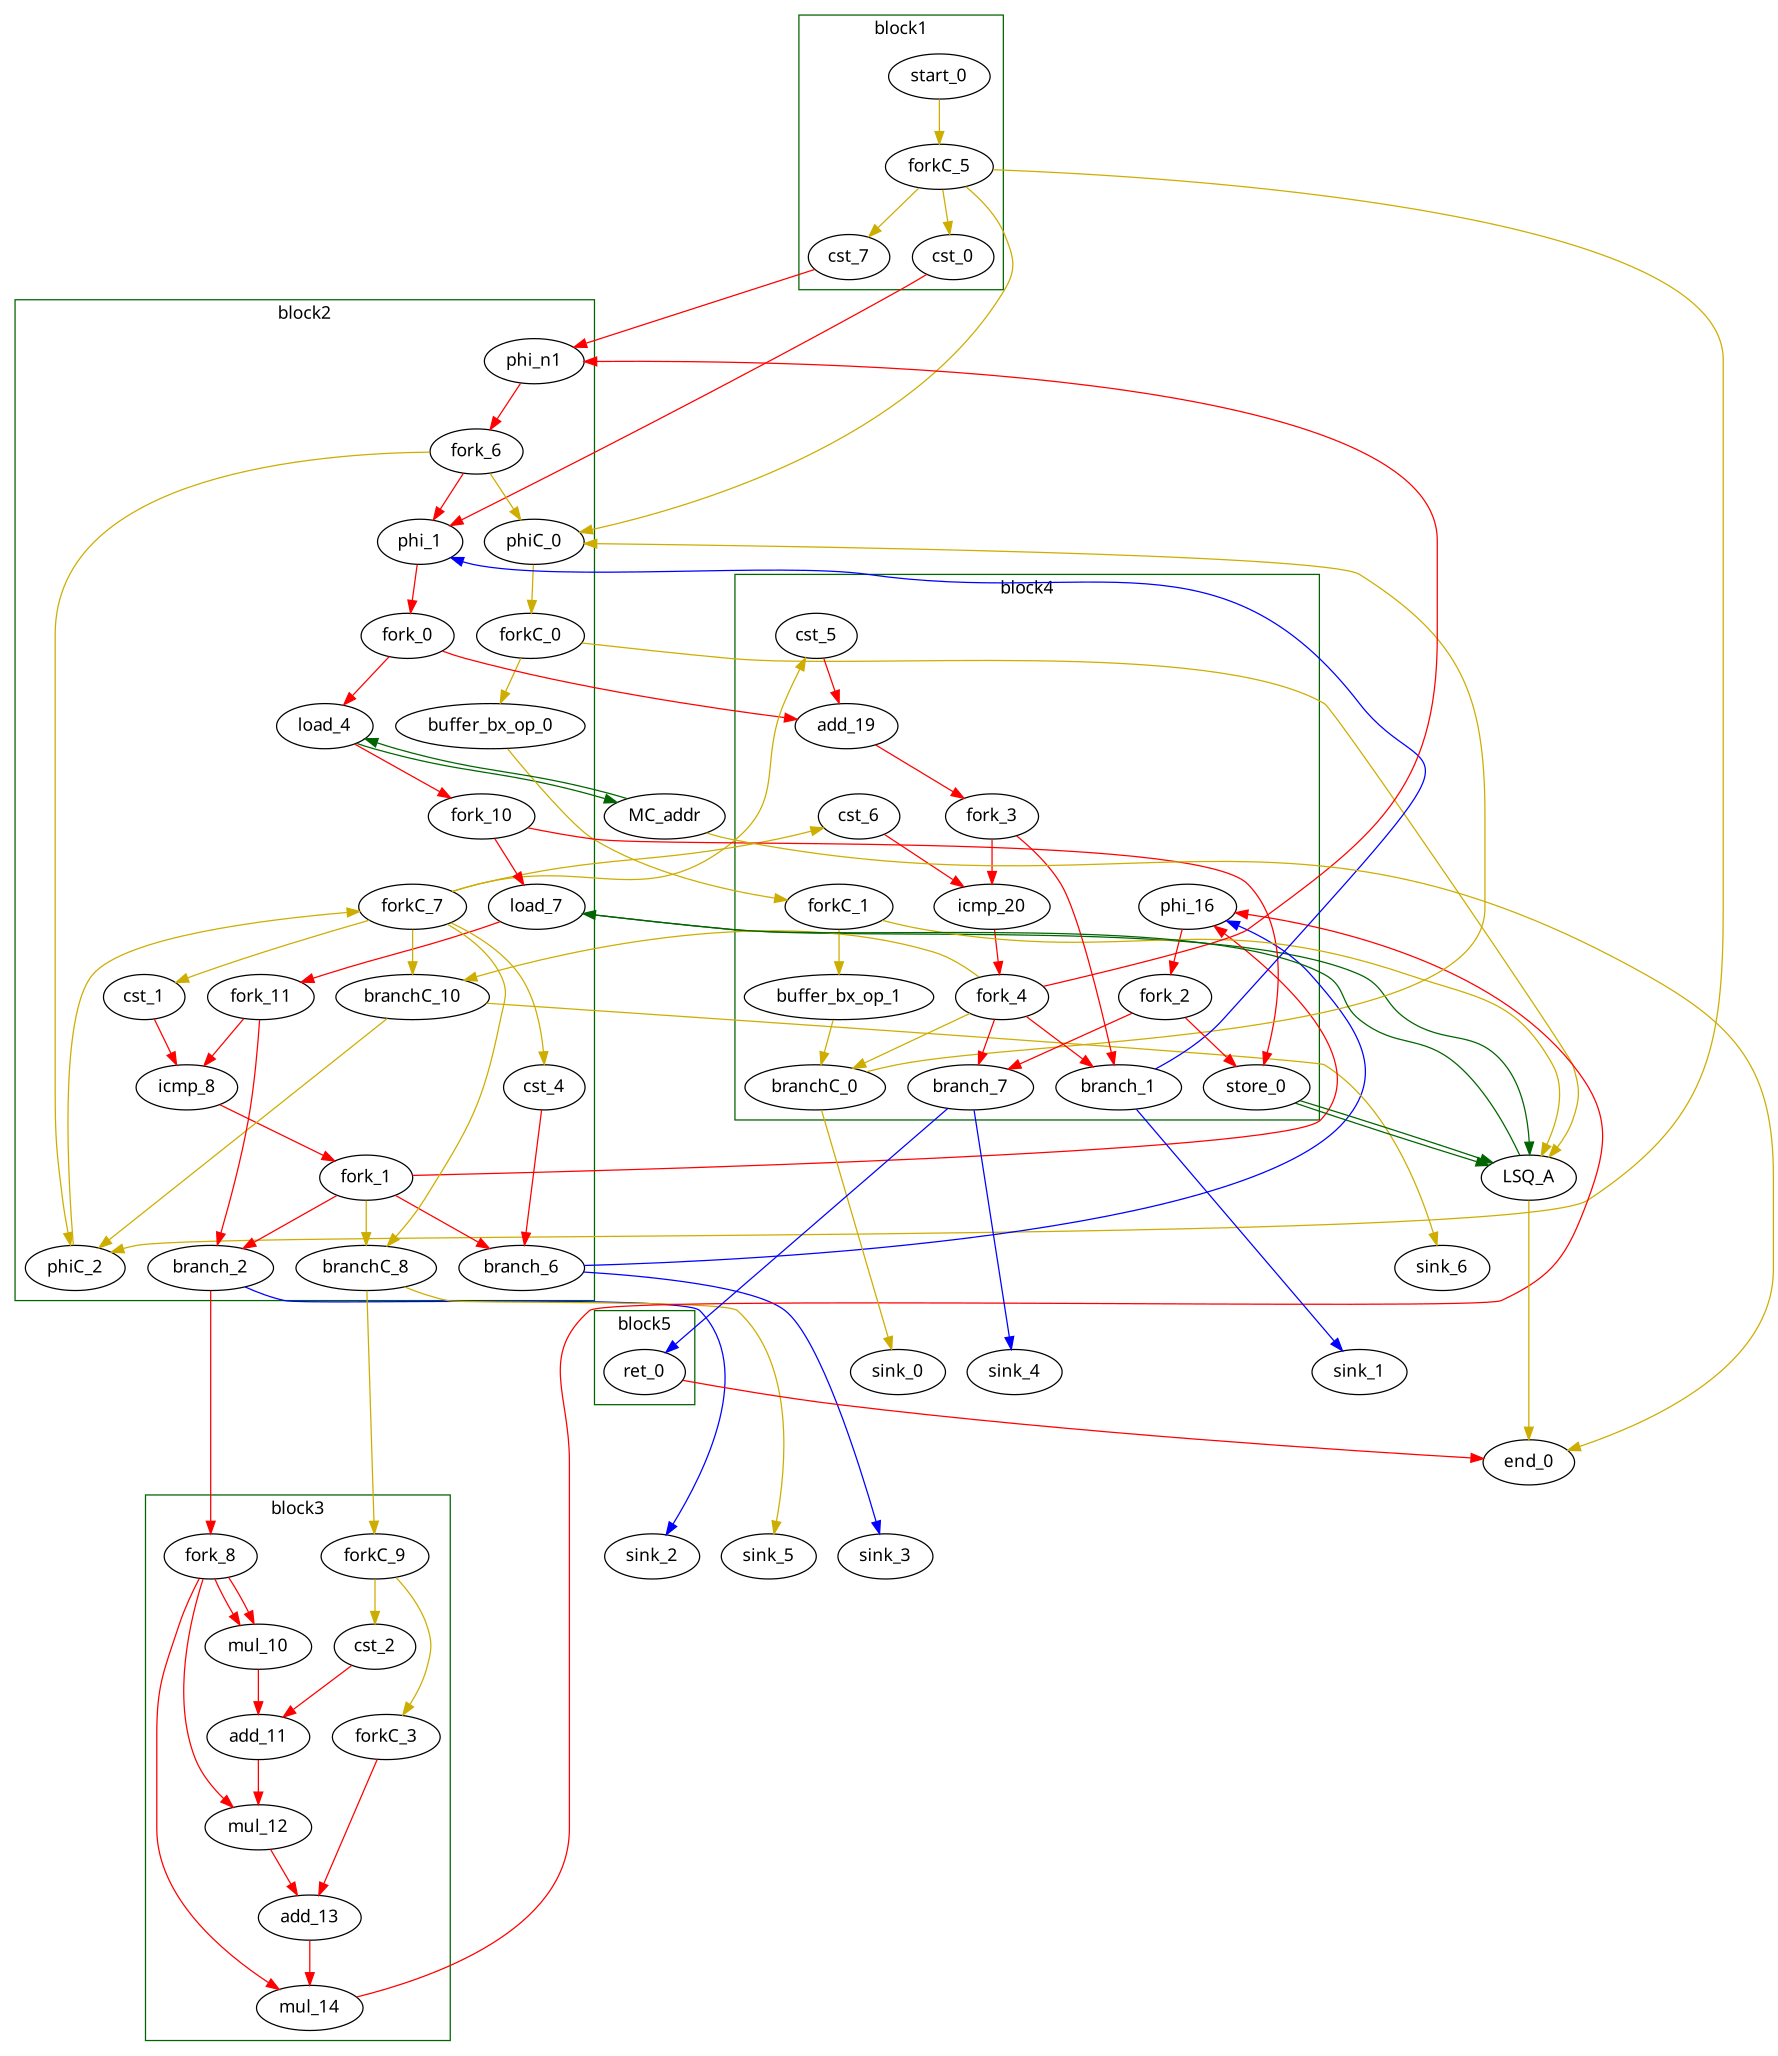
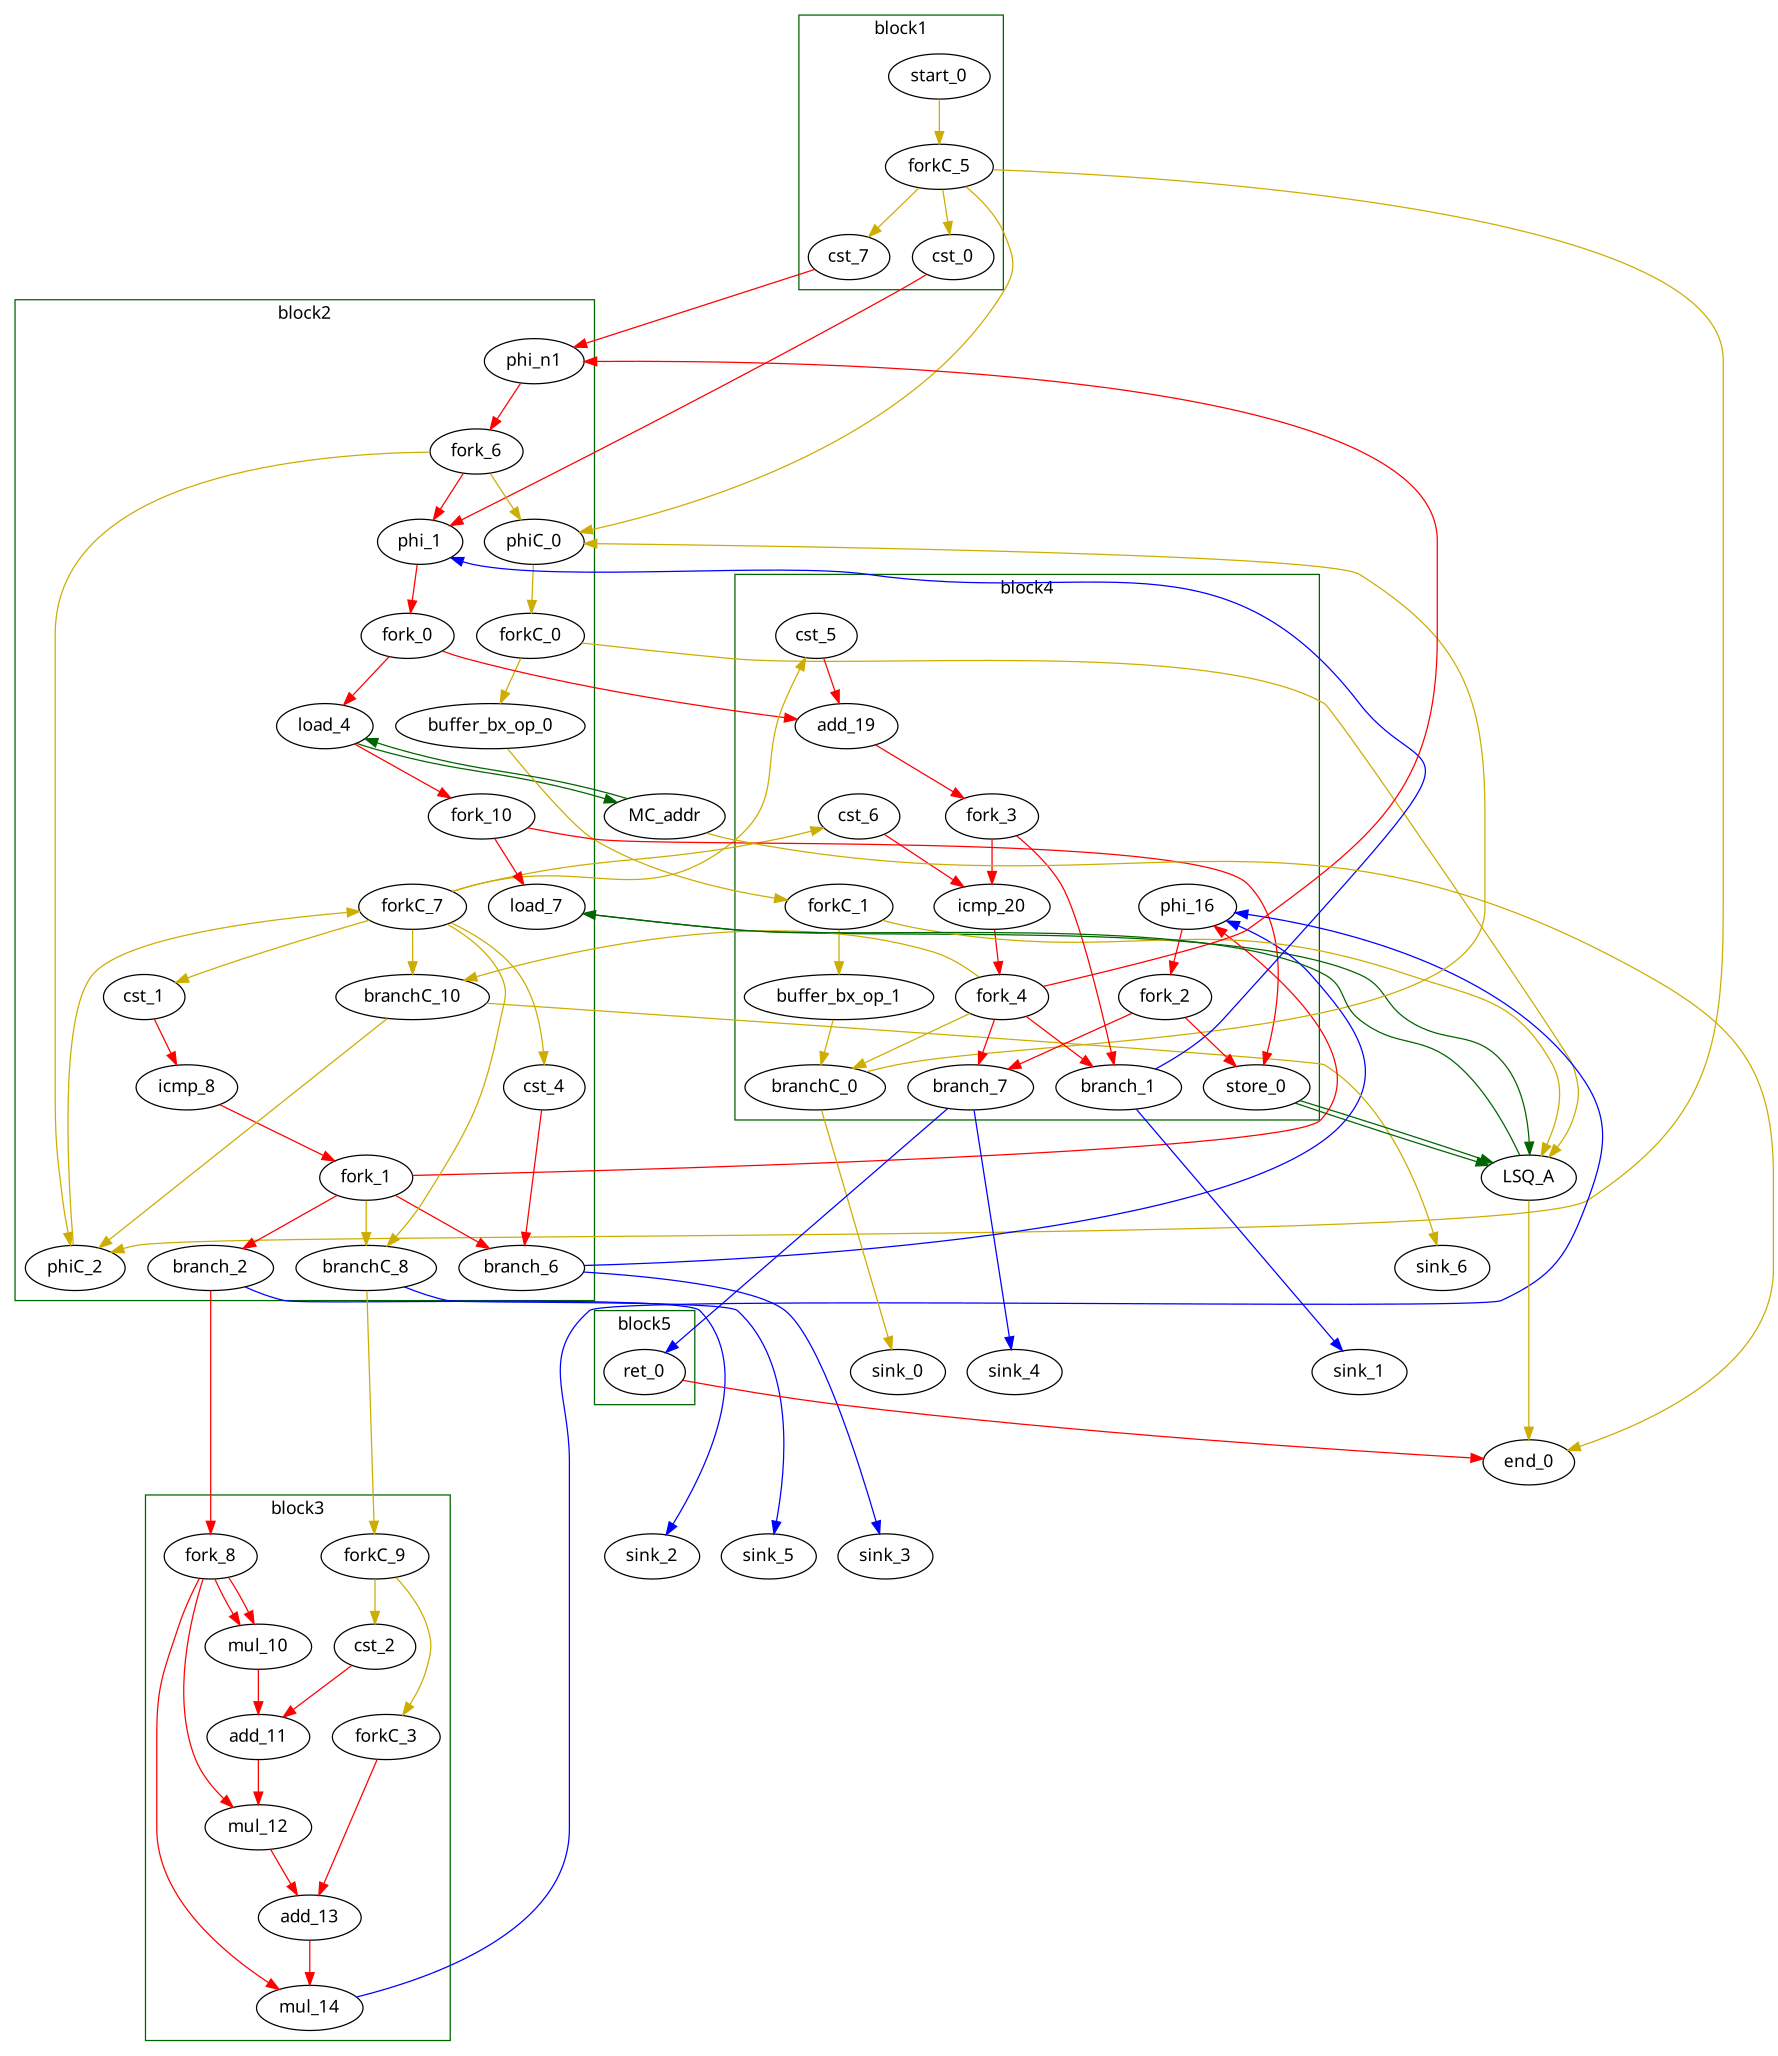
node "fork_11": removed
edge "mul_14" -> "phi_16": color red -> blue
edge "branchC_8" -> "sink_5": color gold3 -> blue
